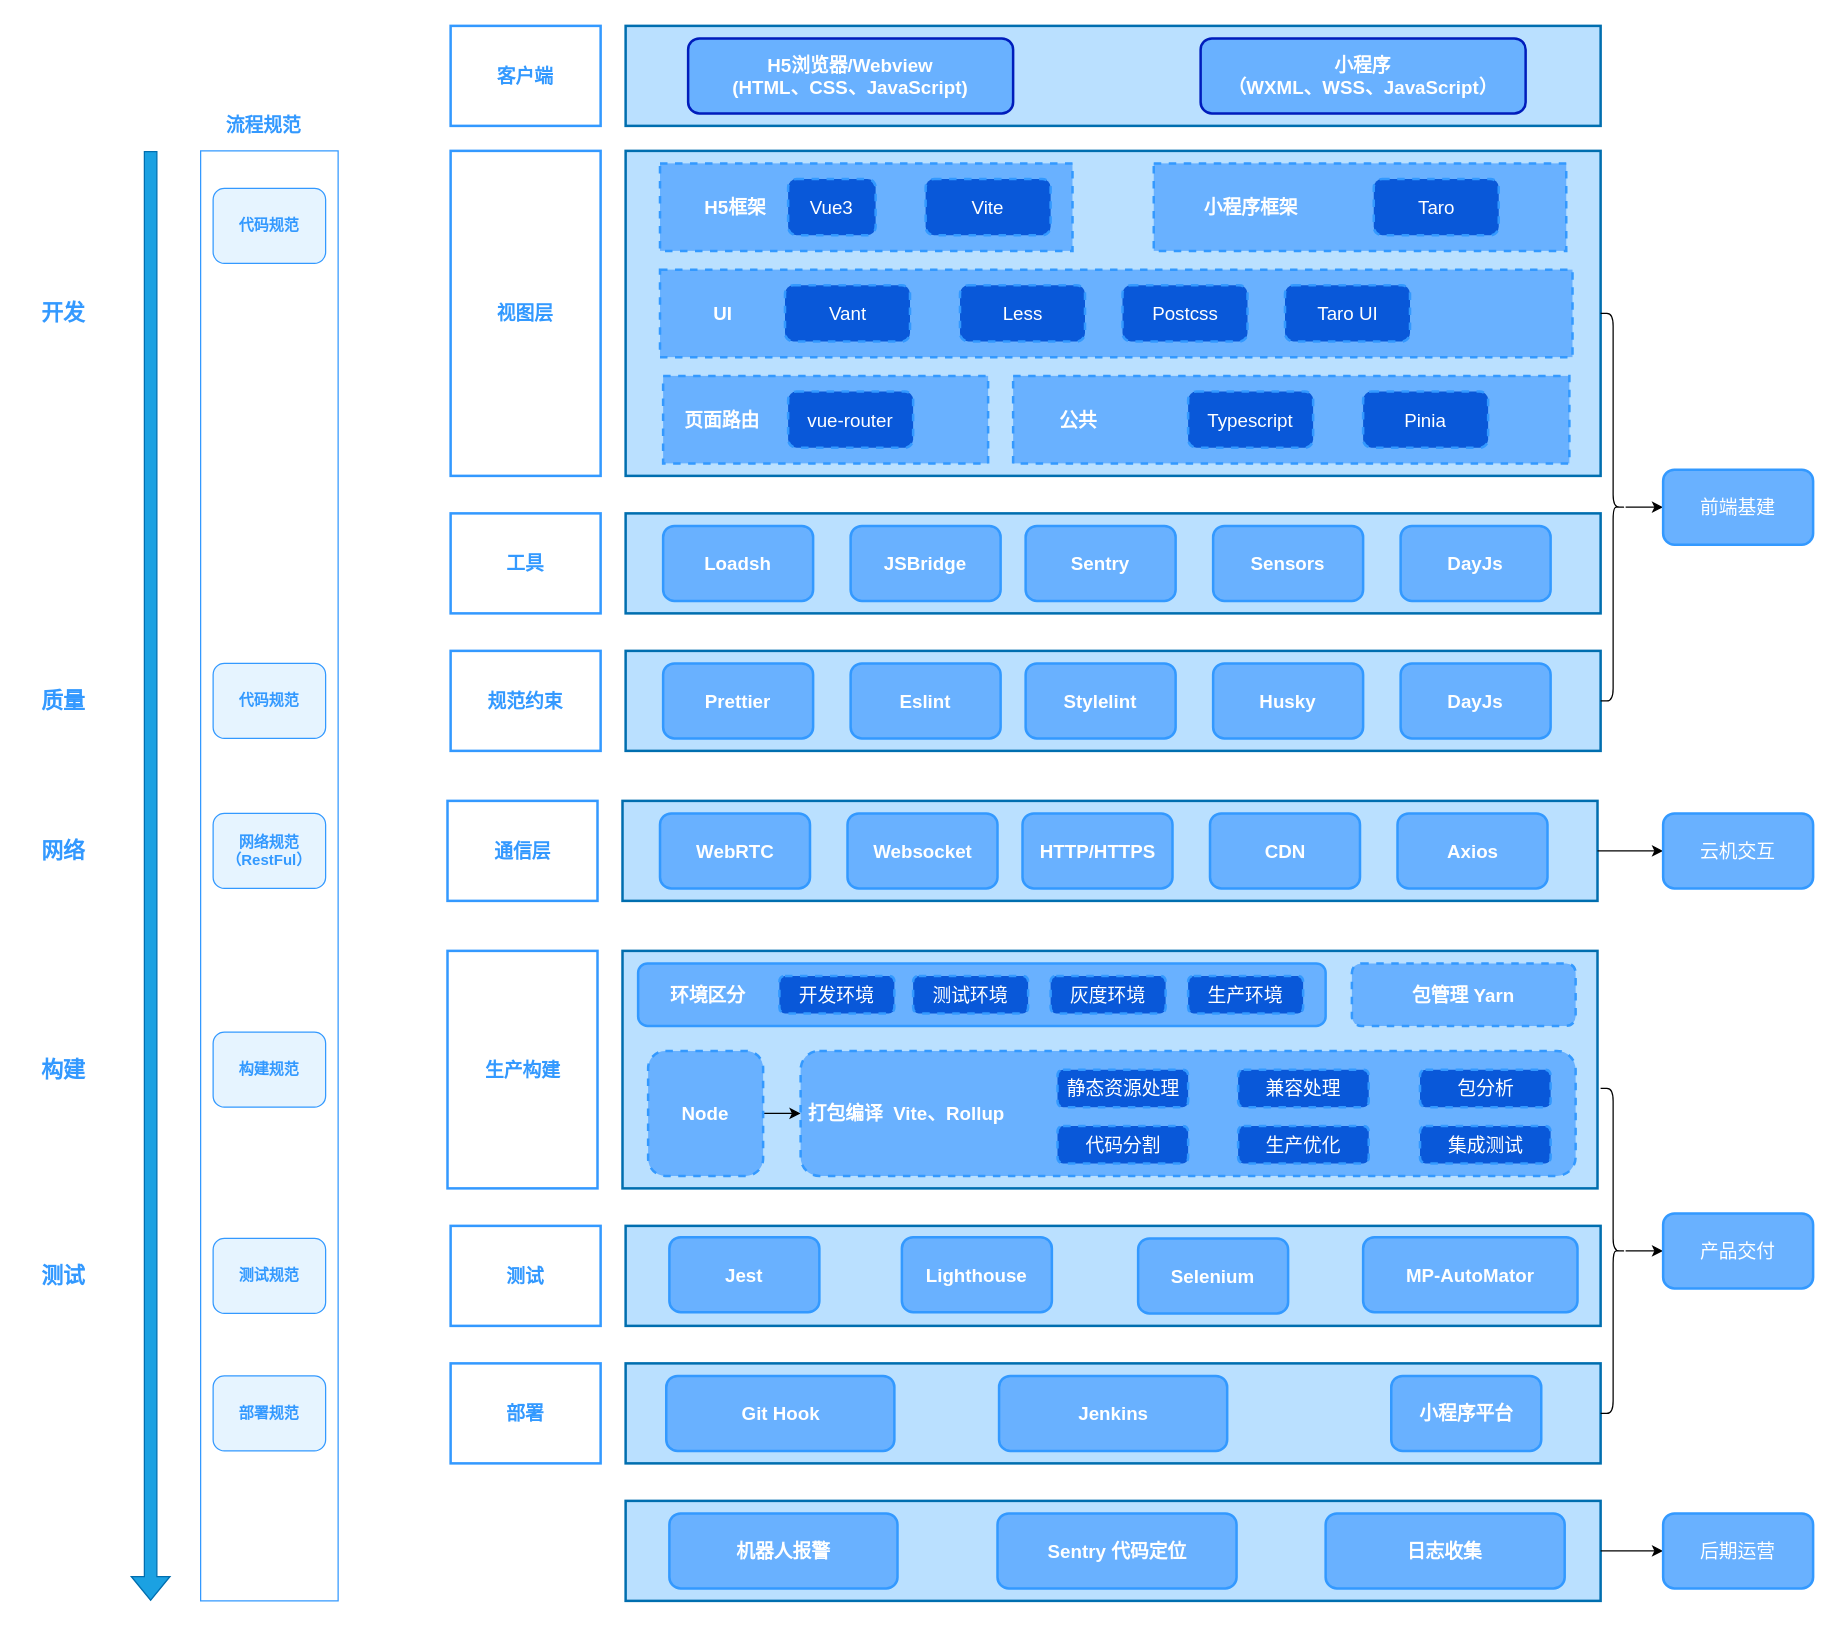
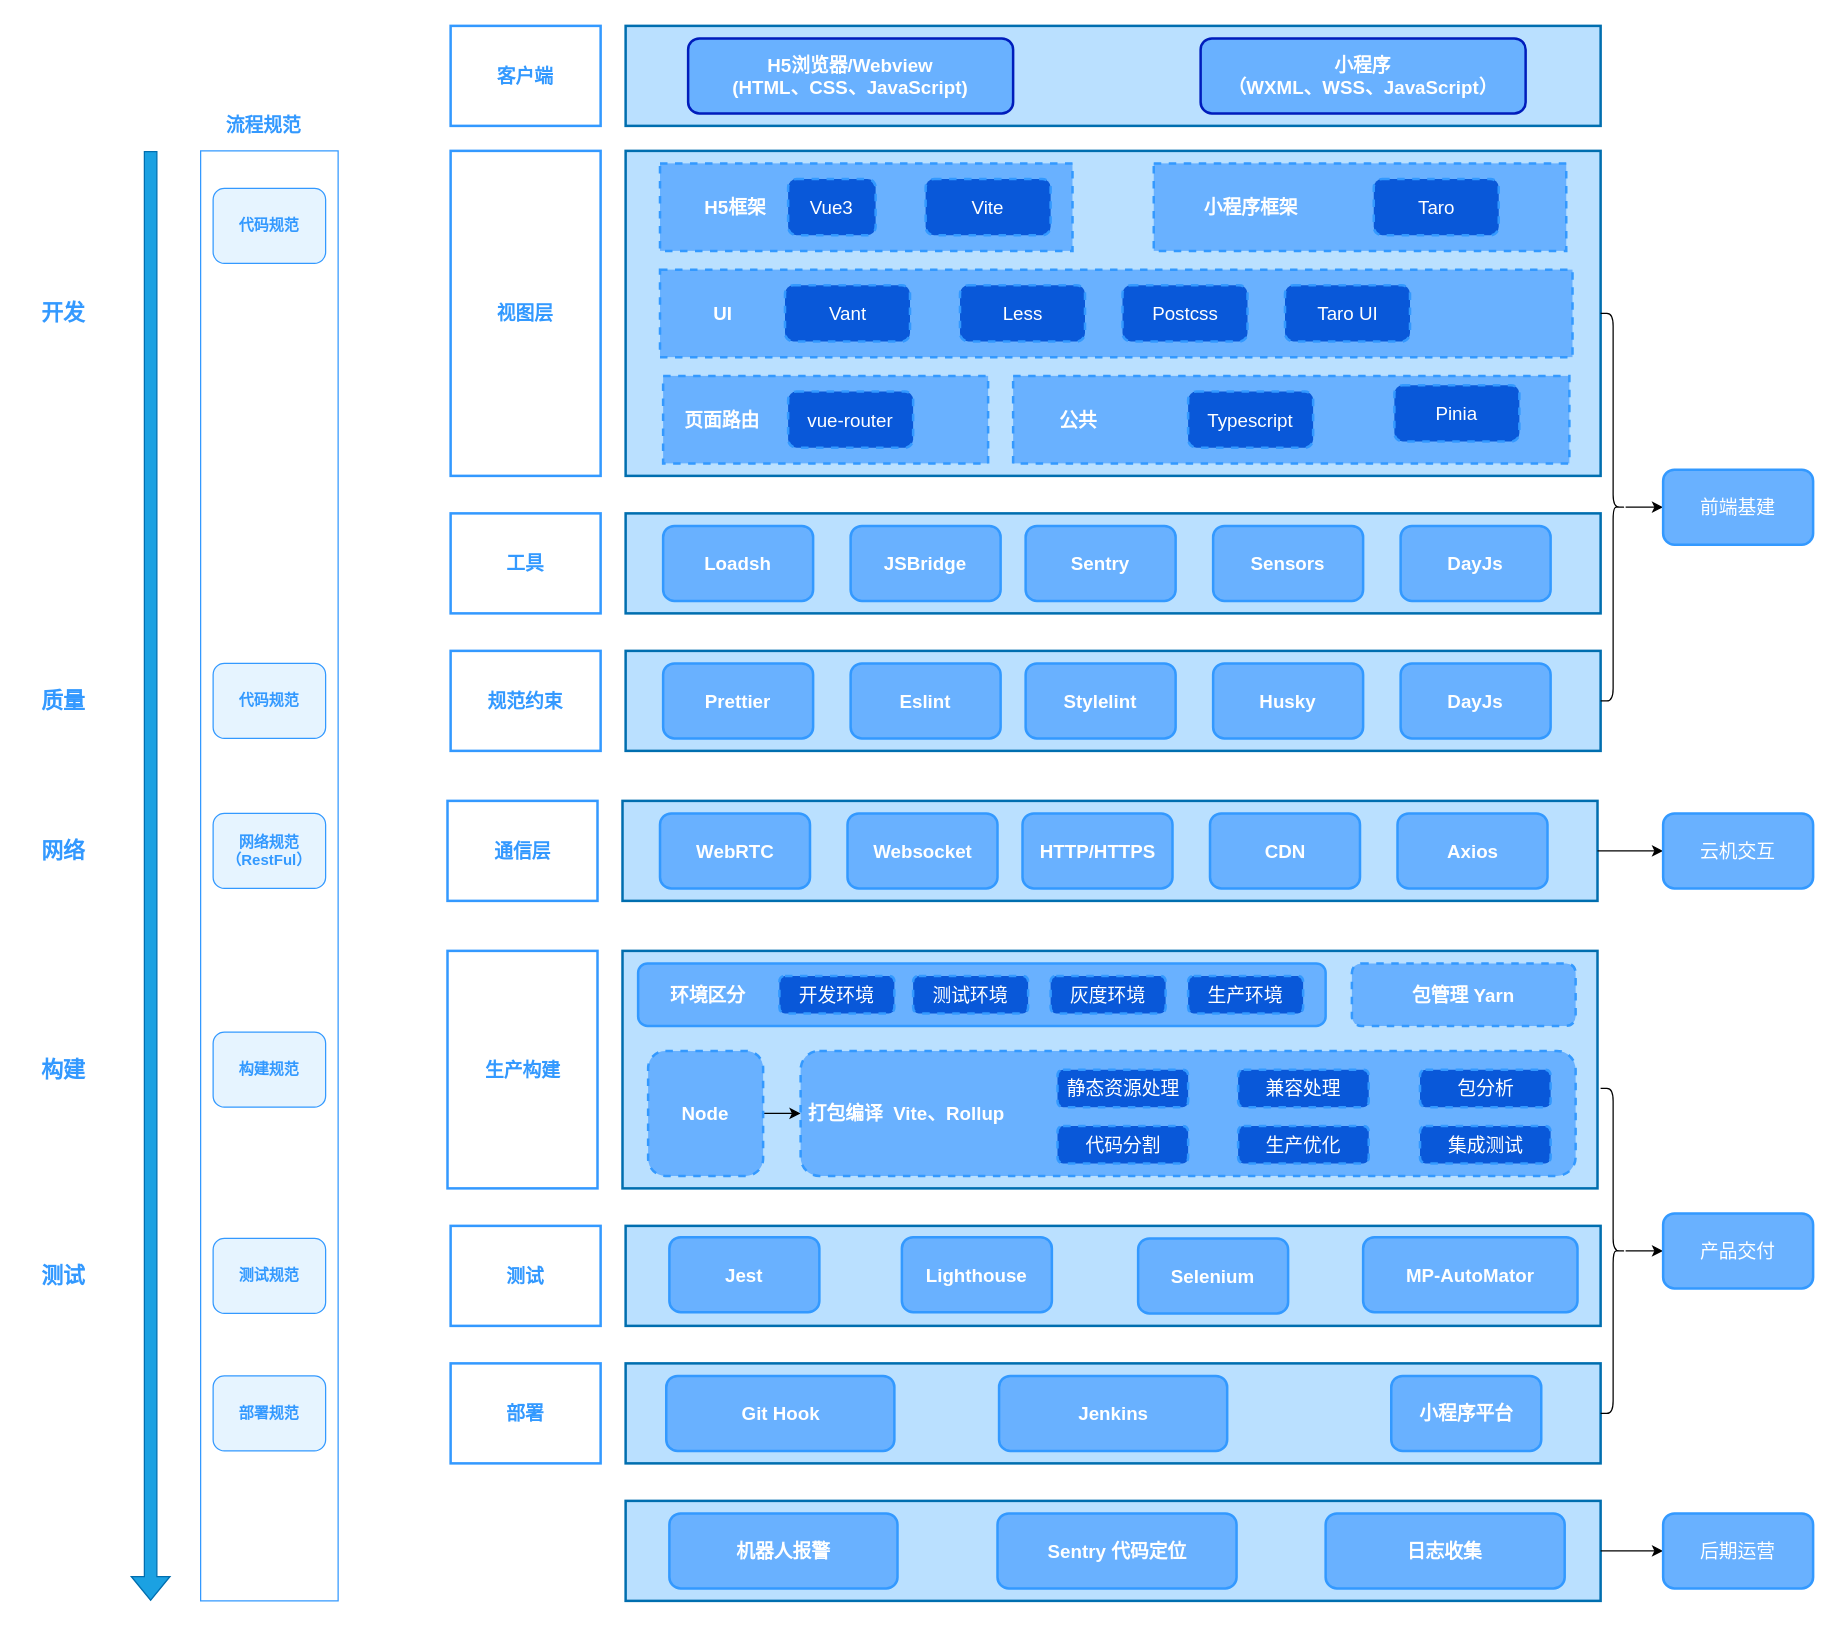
node "Pinia": moved (1426, 419) -> (1457, 413)
